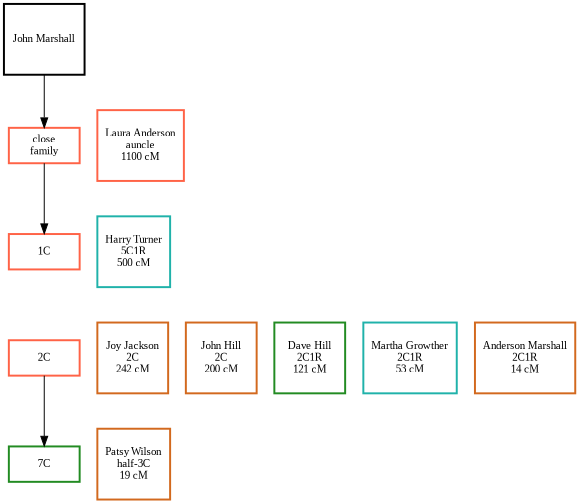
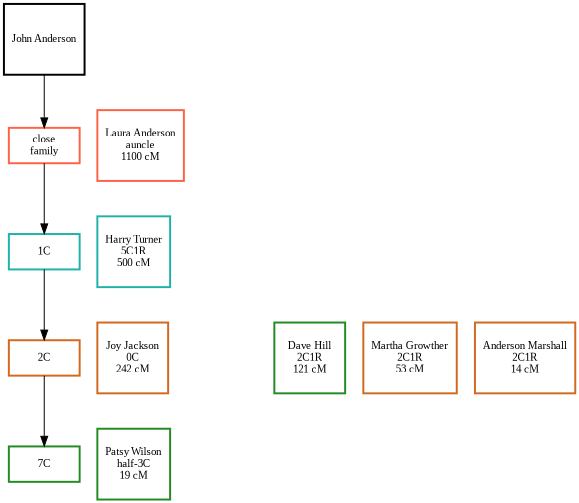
node "John Marshall": label "John Marshall" -> "John Anderson"
node "1C": color tomato -> lightseagreen
edge "1C" -> "2C": added
node "2C": color tomato -> chocolate
node "Joy Jackson 2C 242 cM": label "Joy Jackson 2C 242 cM" -> "Joy Jackson 0C 242 cM"
node "John Hill 2C 200 cM": removed
node "Martha Growther 2C1R 53 cM": color lightseagreen -> chocolate
node "Patsy Wilson half-3C 19 cM": color chocolate -> forestgreen
